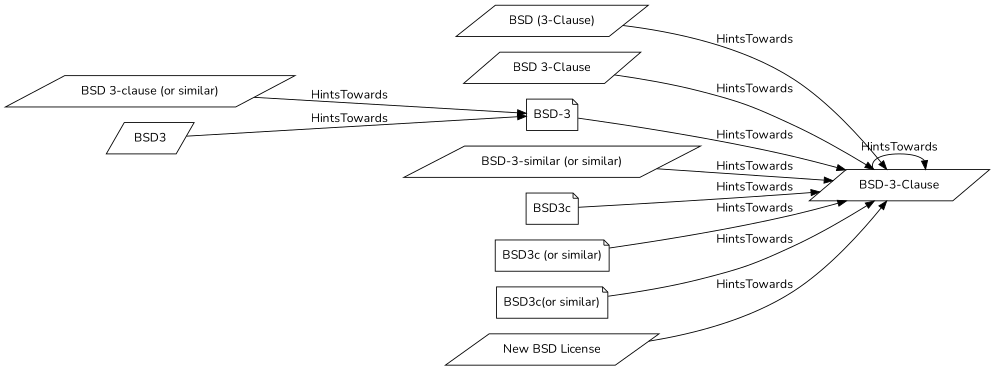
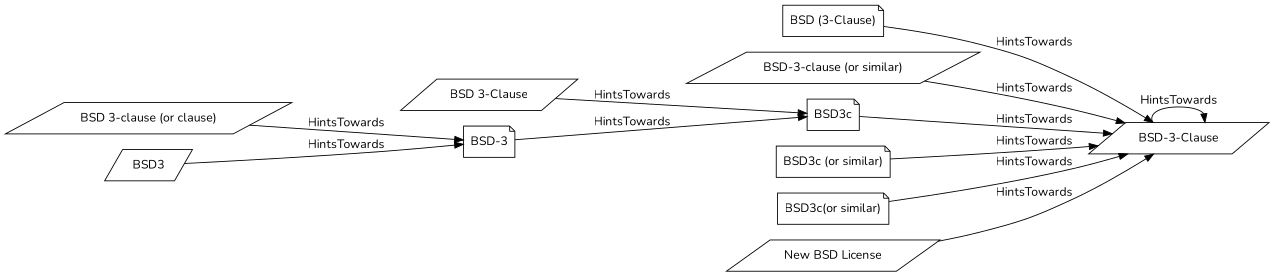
node "BSD (3-Clause)": shape parallelogram -> note
node "BSD 3-clause (or similar)": label "BSD 3-clause (or similar)" -> "BSD 3-clause (or clause)"
edge "BSD 3-Clause" -> "BSD-3-Clause": now "BSD 3-Clause" -> "BSD3c"
edge "BSD-3" -> "BSD-3-Clause": now "BSD-3" -> "BSD3c"
node "BSD-3-similar (or similar)": label "BSD-3-similar (or similar)" -> "BSD-3-clause (or similar)"
